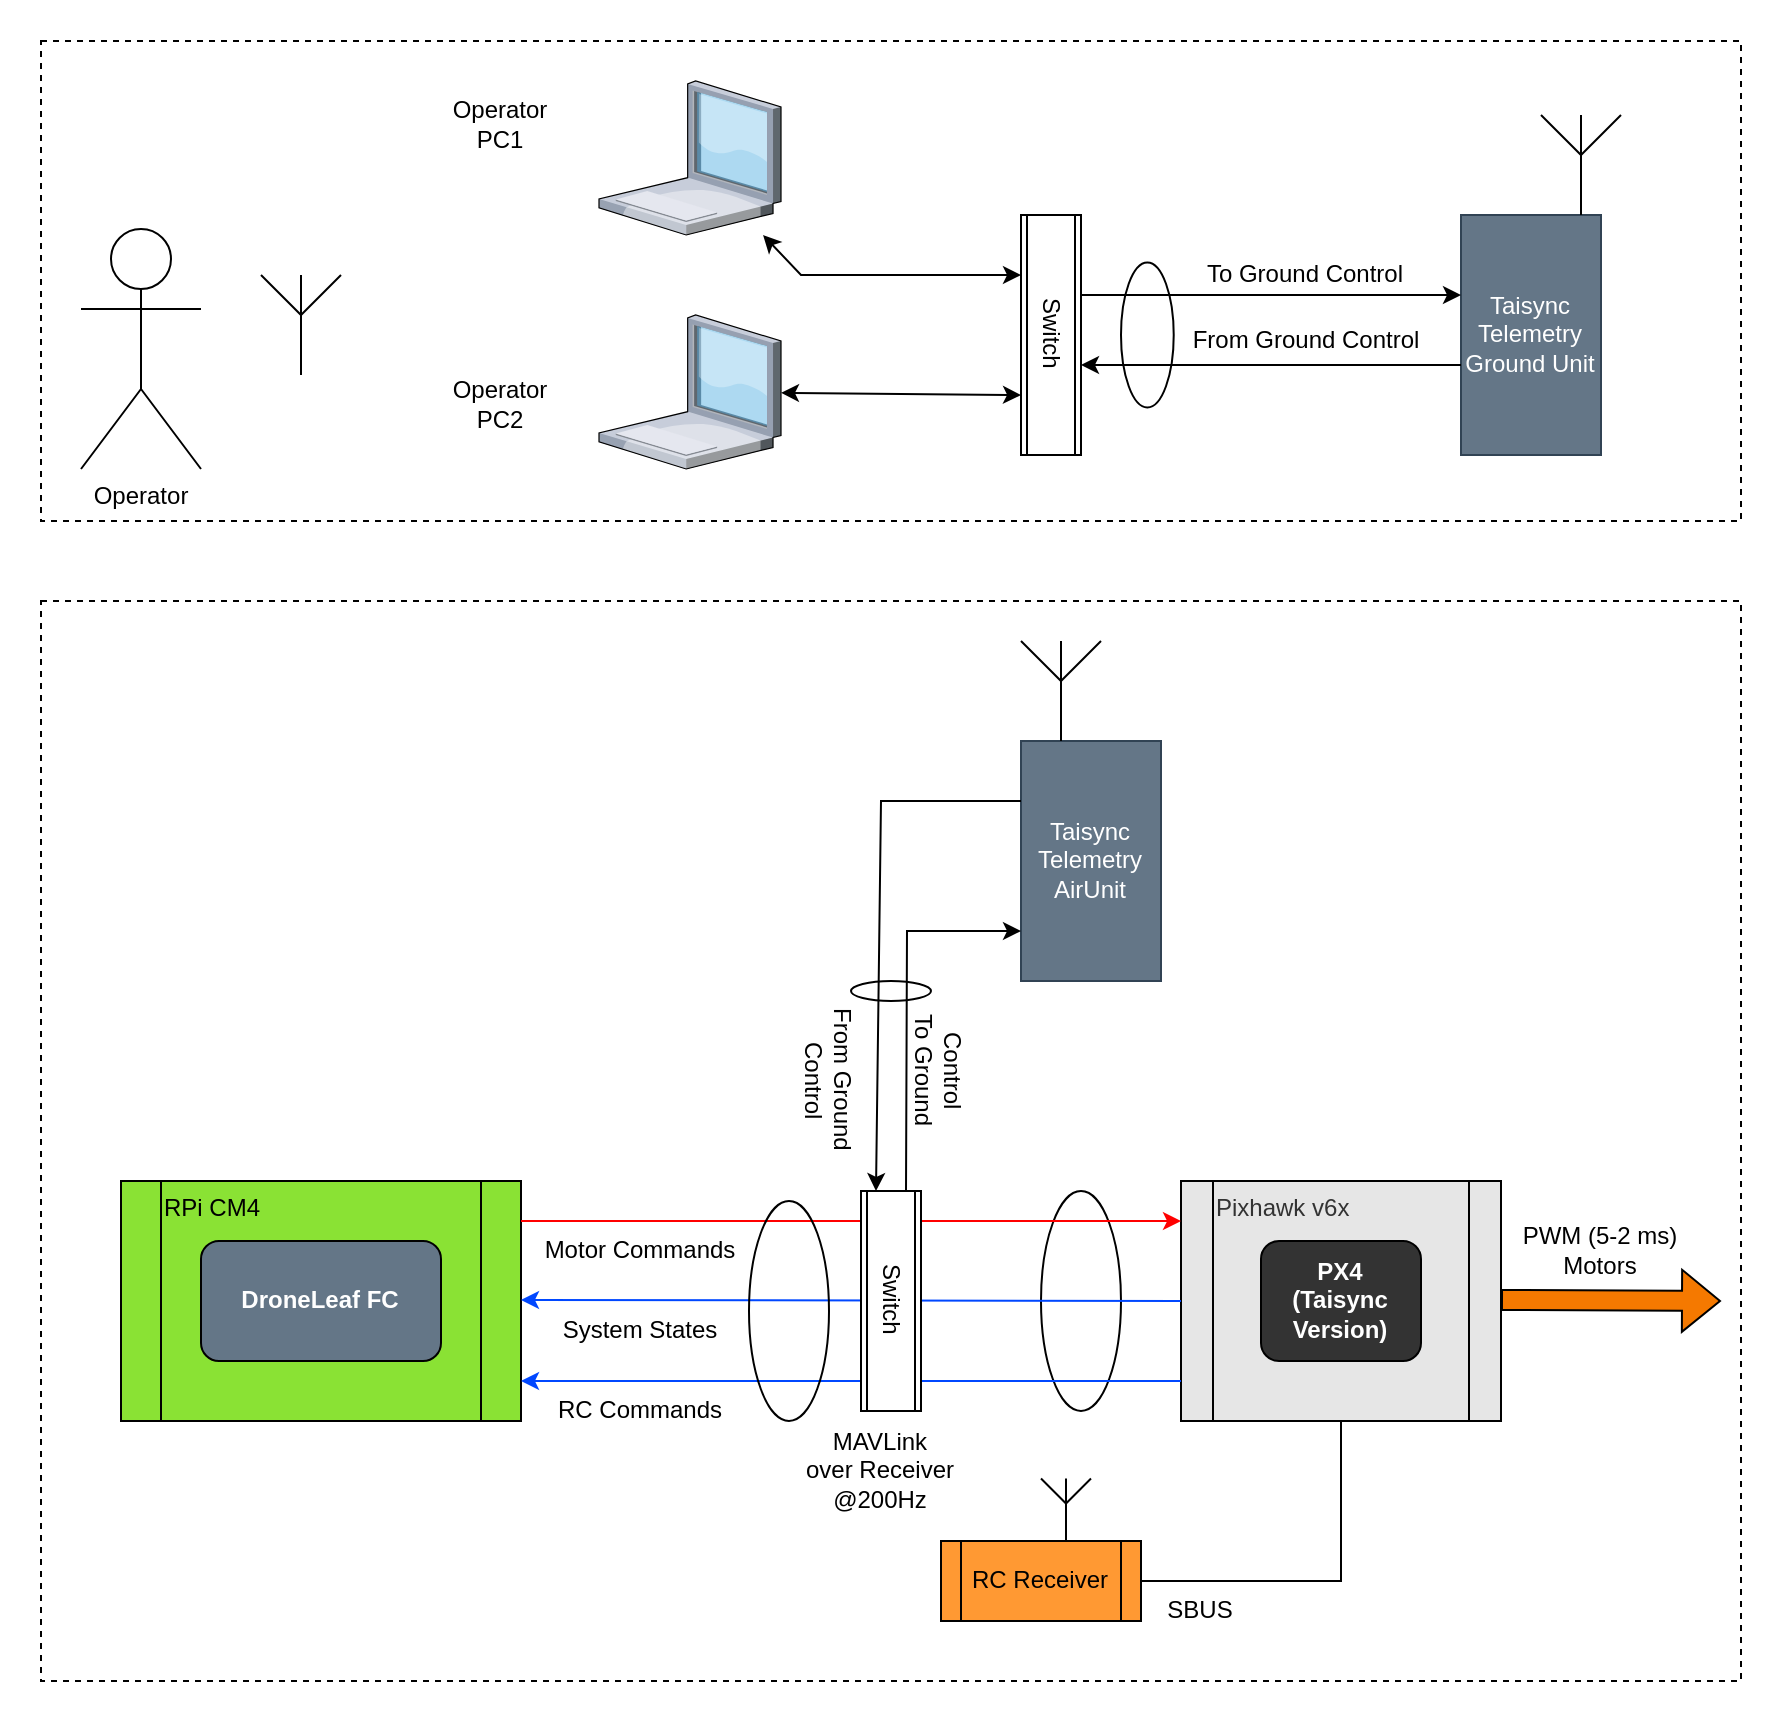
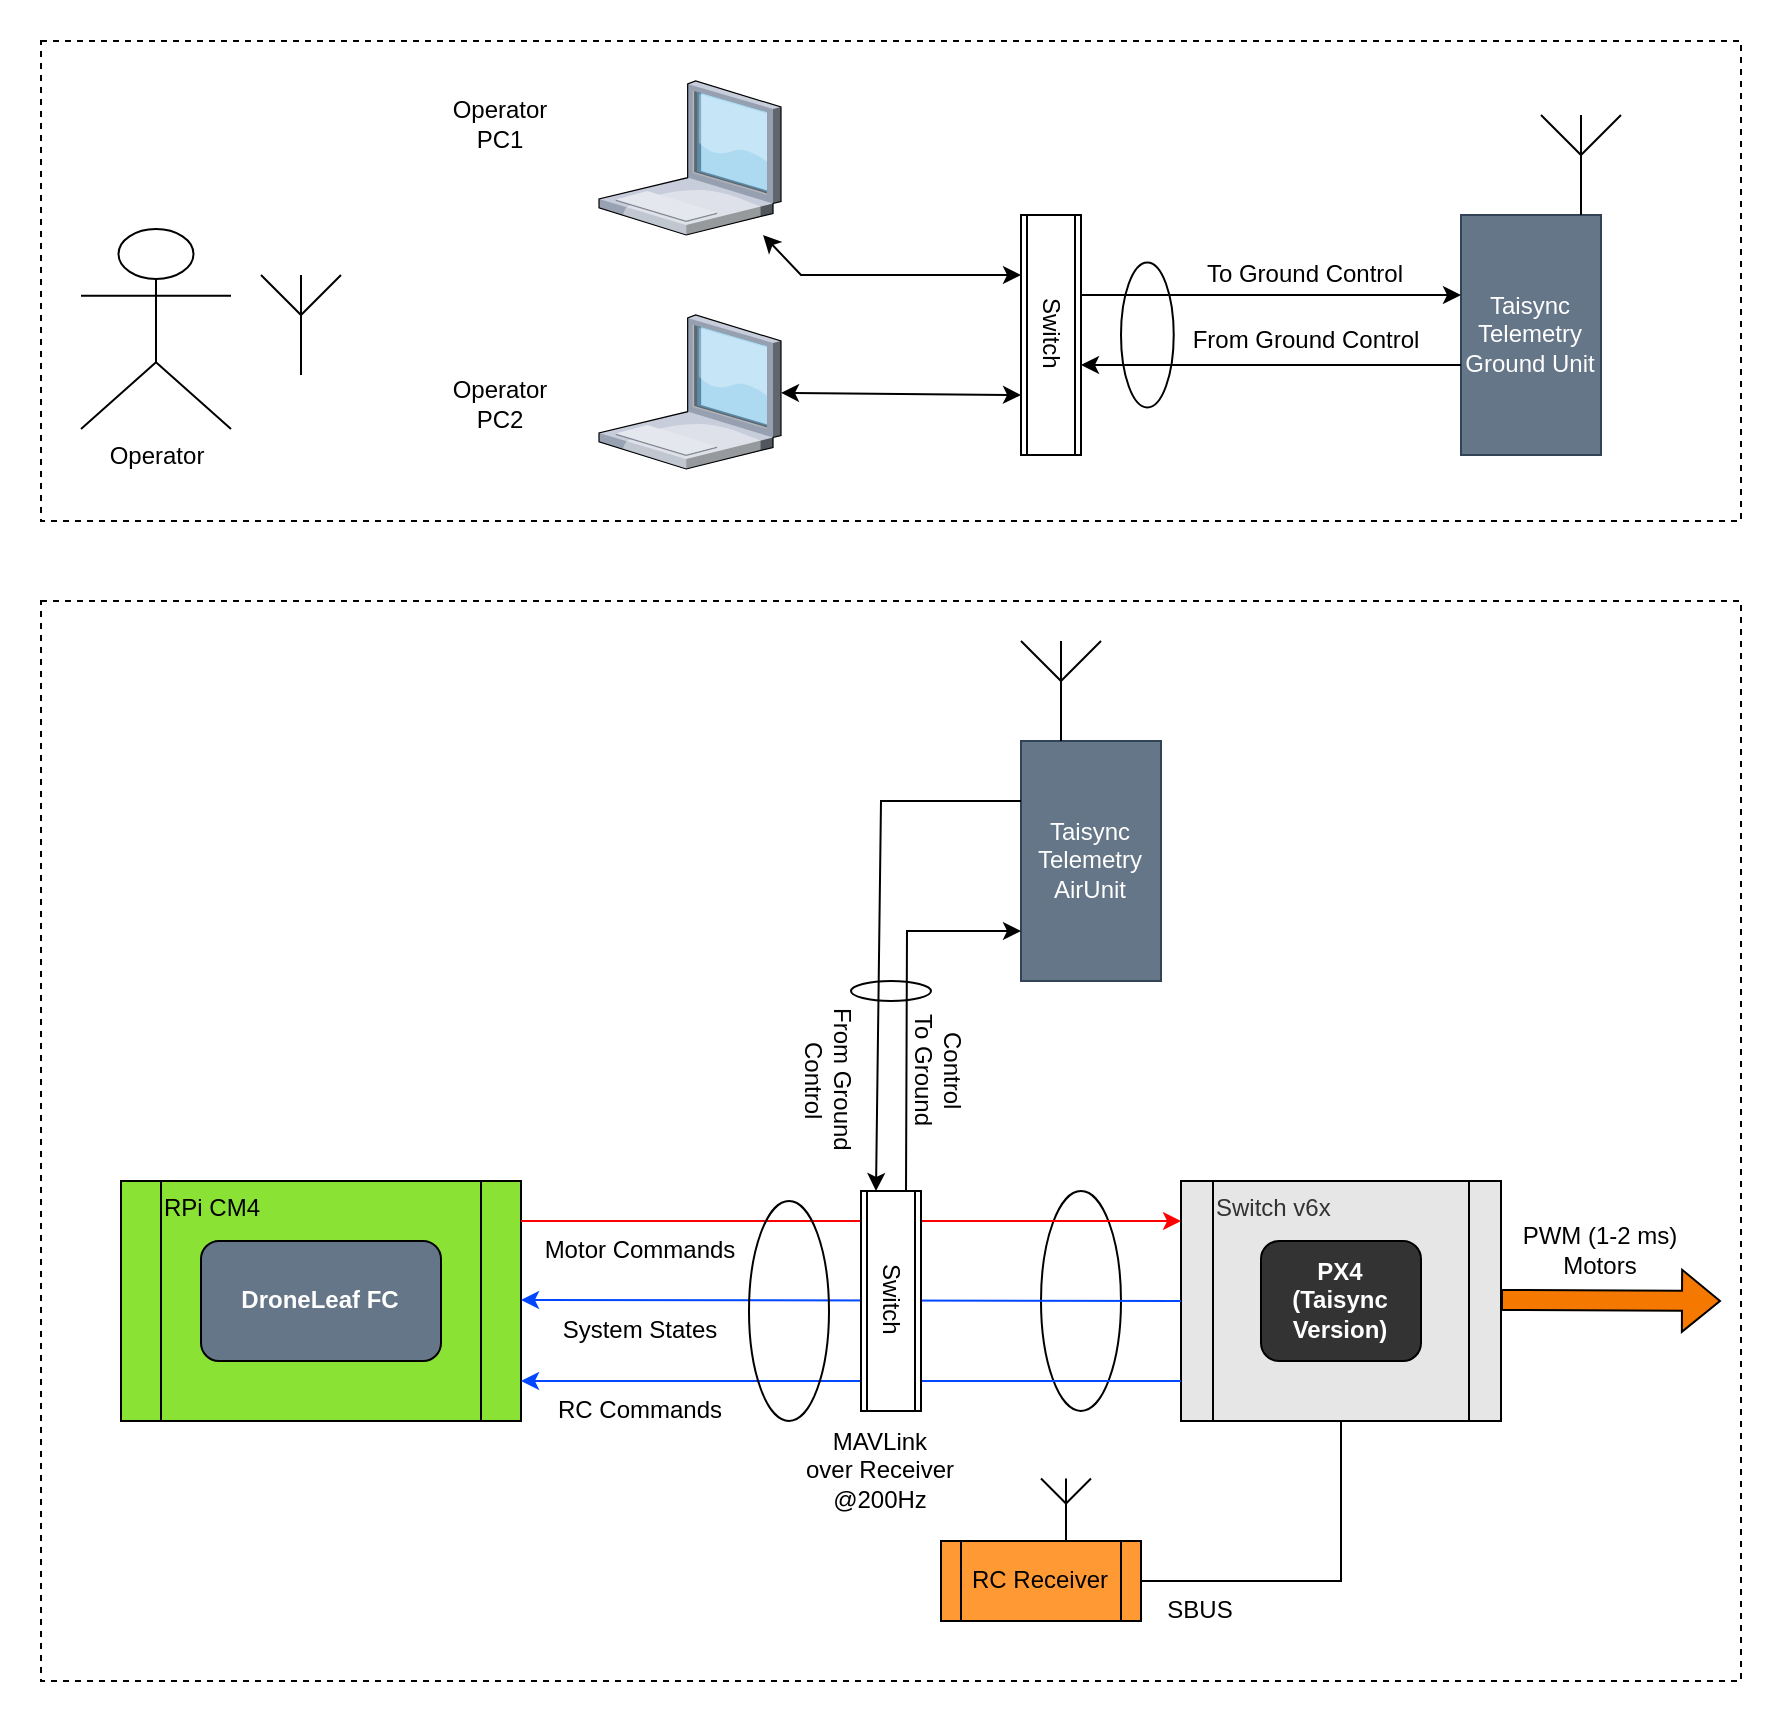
node "Operator": size 120x240 -> 150x200
node "Pixhawk v6x": label "Pixhawk v6x" -> "Switch v6x"
node "PWM (5-2 ms) Motors": label "PWM (5-2 ms) Motors" -> "PWM (1-2 ms) Motors"
